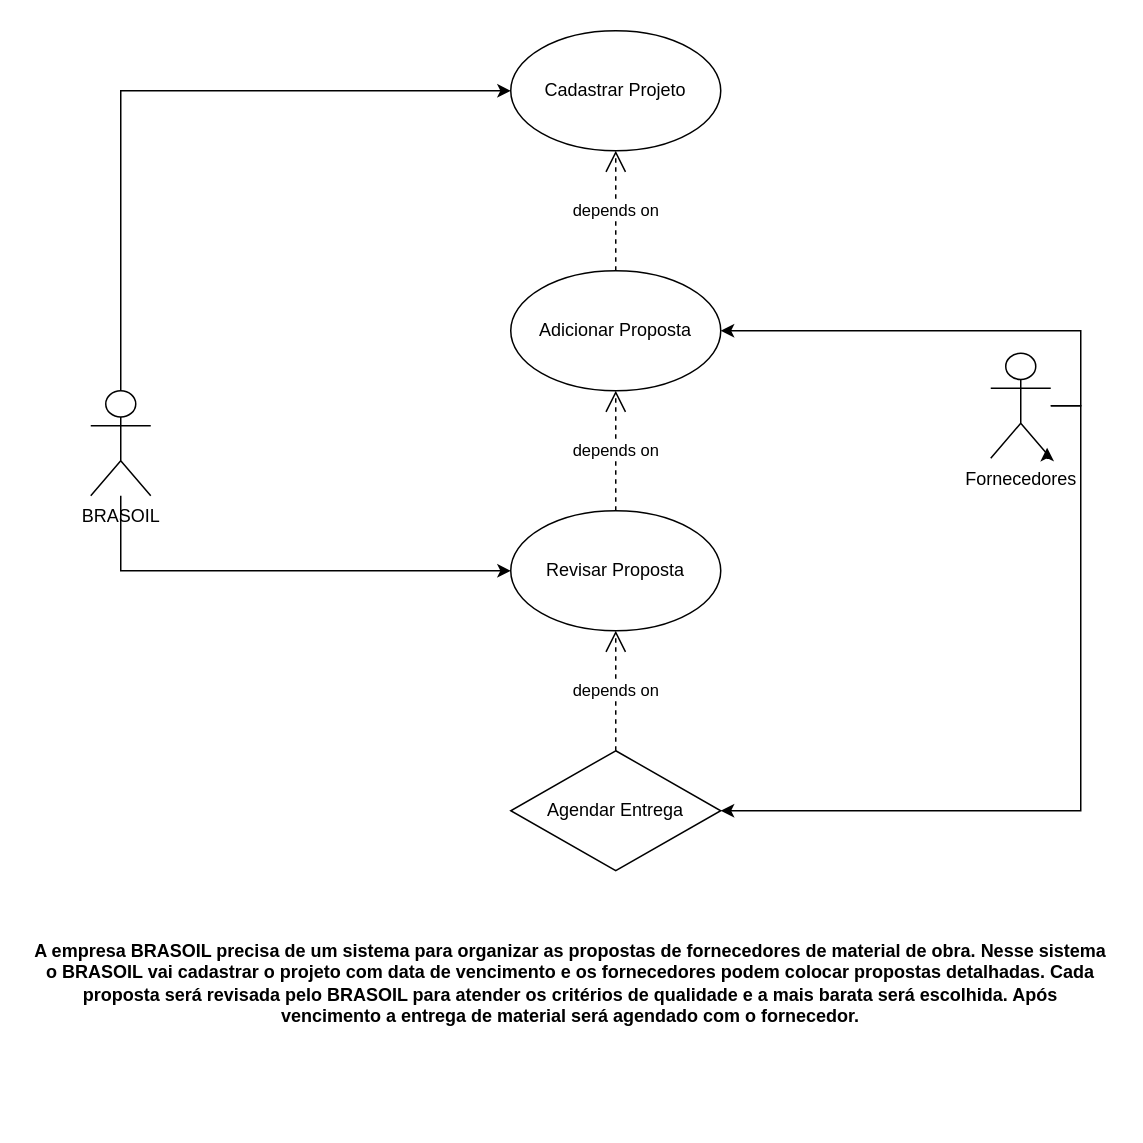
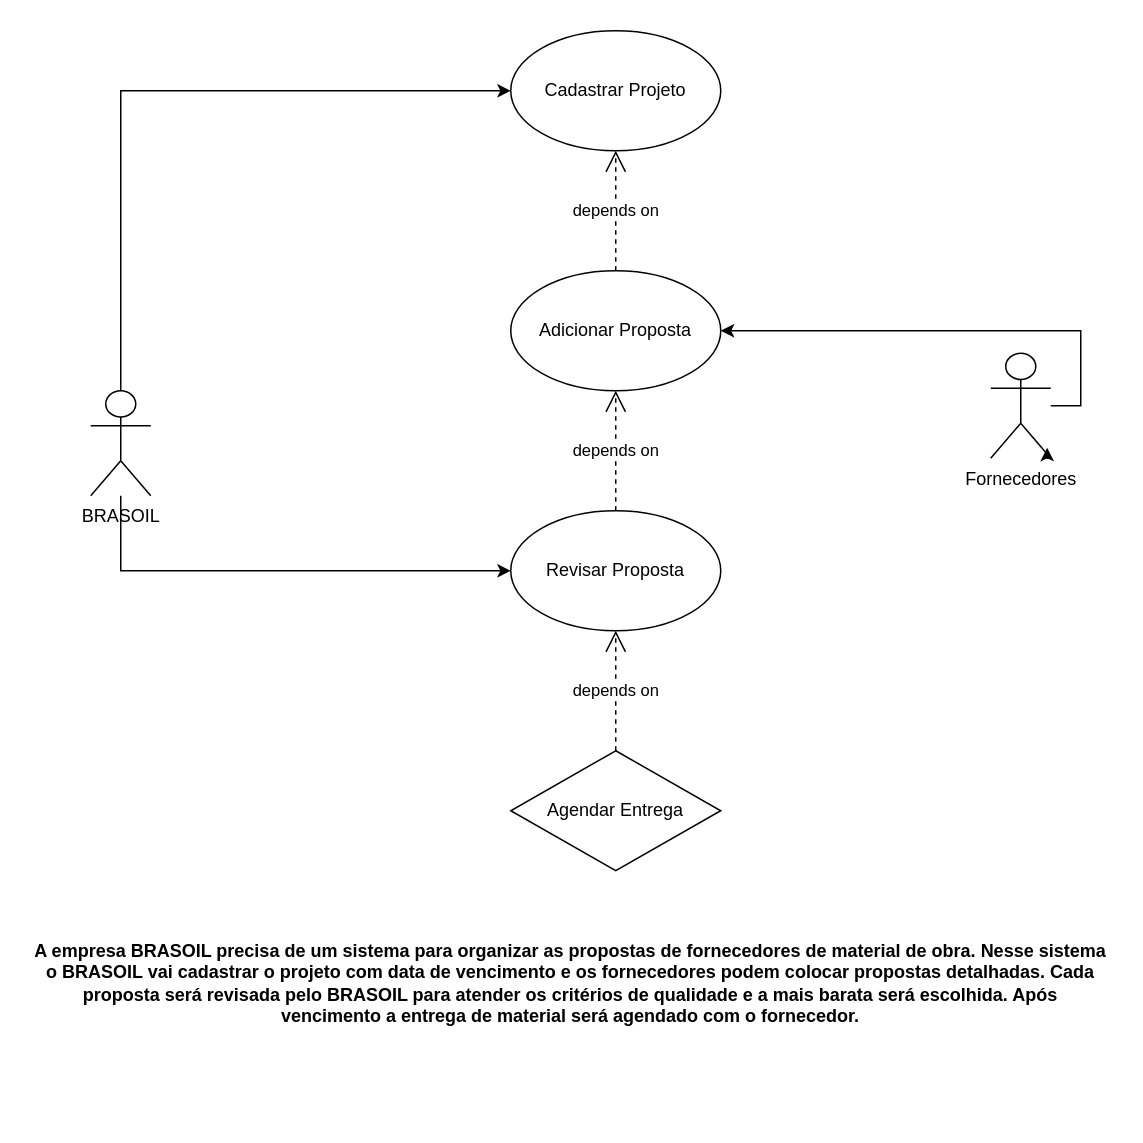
edge "Fornecedores" -> "Agendar Entrega": removed
